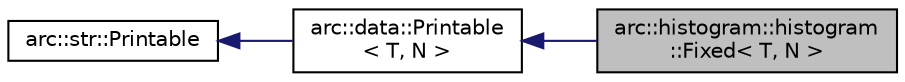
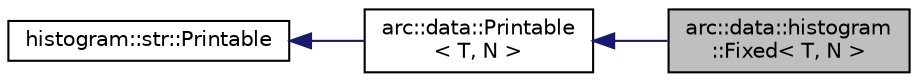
node "arc::str::Printable": label "arc::str::Printable" -> "histogram::str::Printable"
node "arc::histogram::histogram ::Fixed< T, N >": label "arc::histogram::histogram ::Fixed< T, N >" -> "arc::data::histogram ::Fixed< T, N >"
